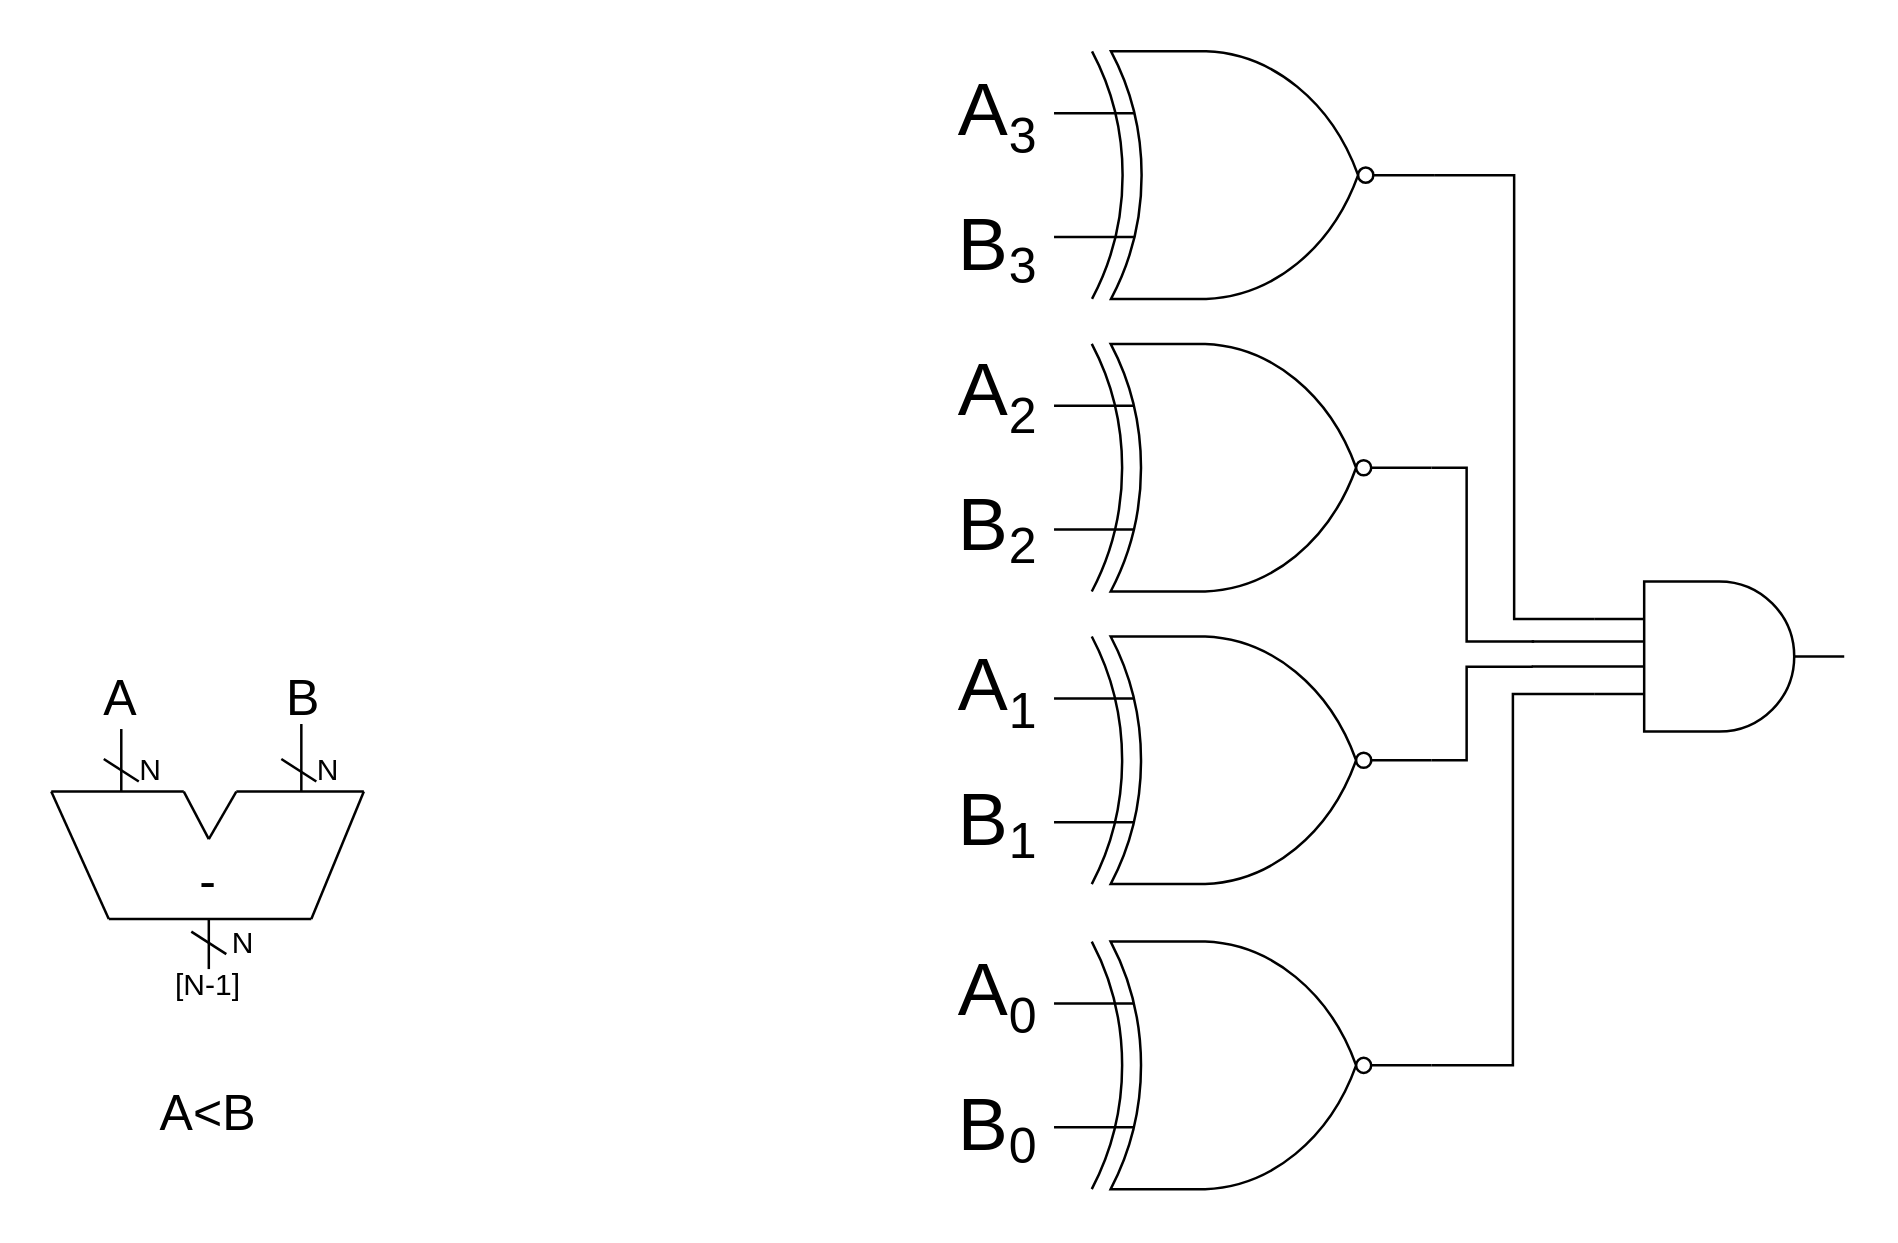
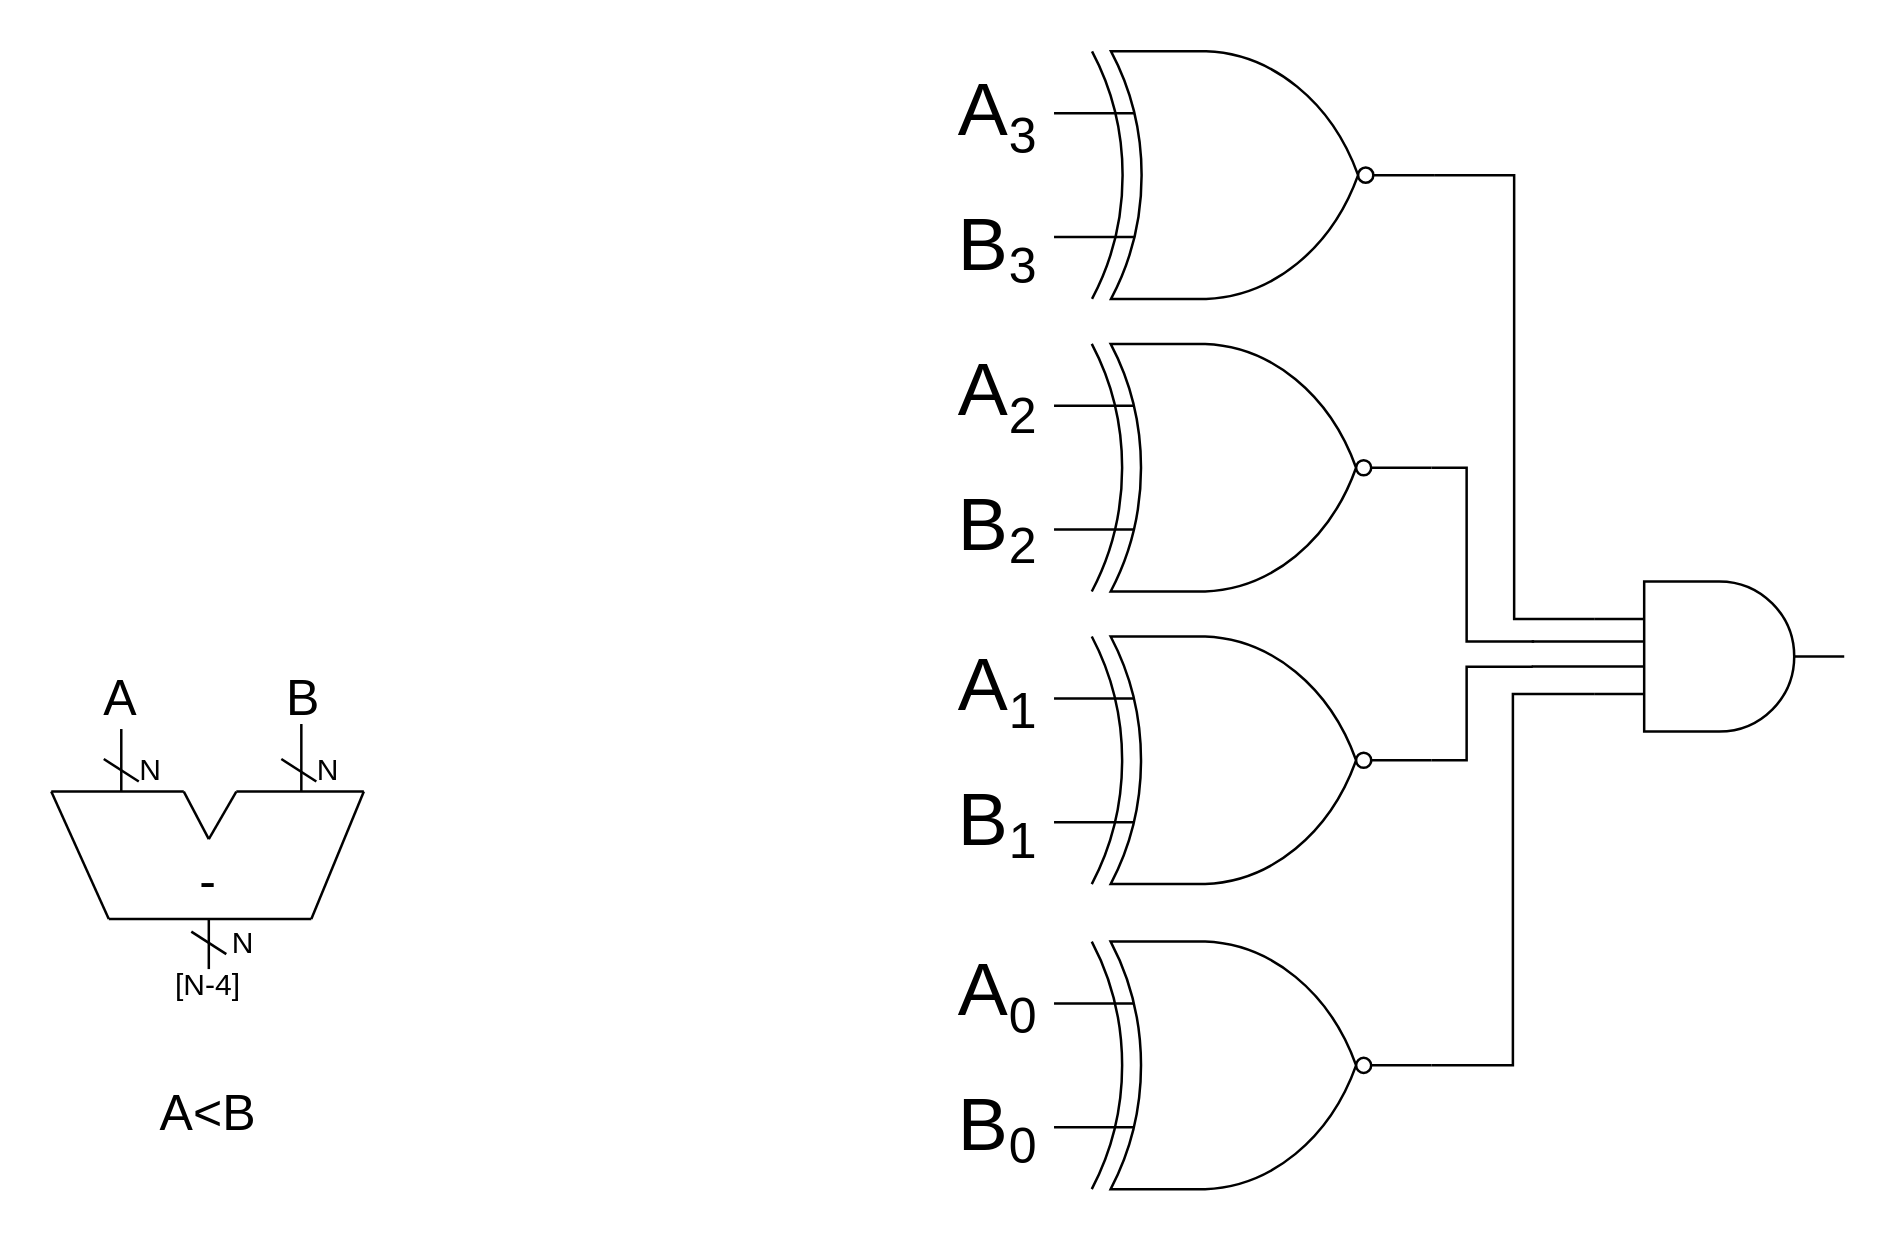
node "[N-1]": label "[N-1]" -> "[N-4]"
